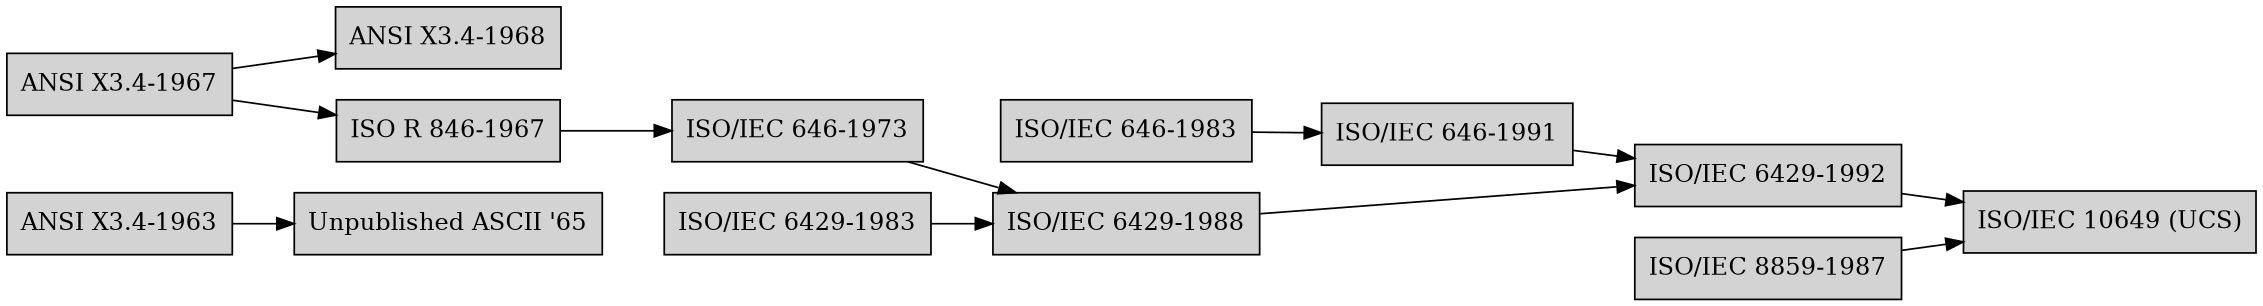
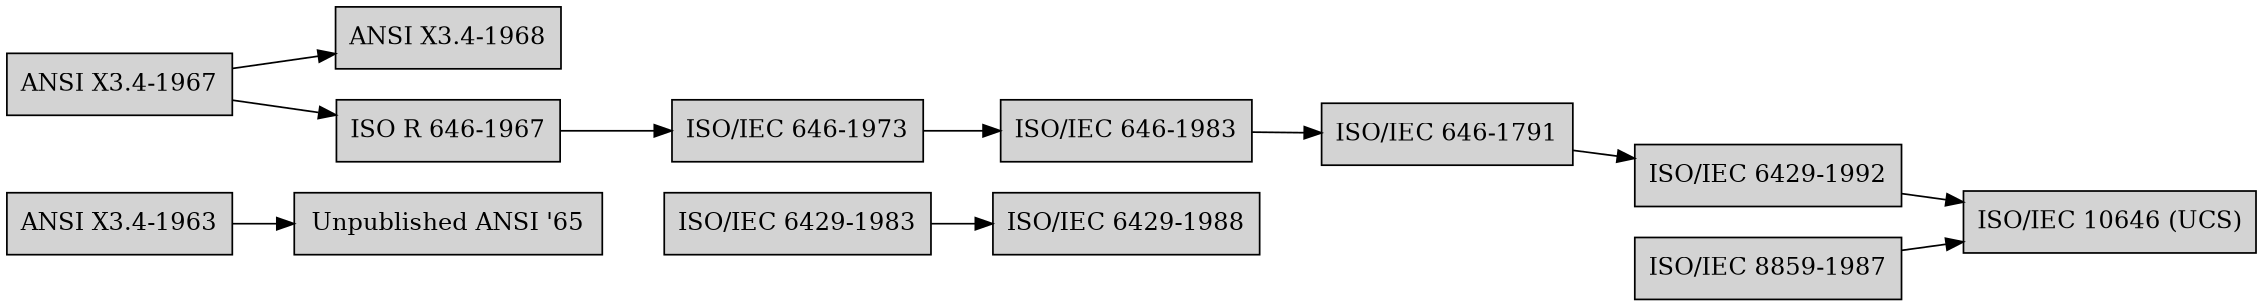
node "ISO R 846-1967": label "ISO R 846-1967" -> "ISO R 646-1967"
node "ISO/IEC 646-1991": label "ISO/IEC 646-1991" -> "ISO/IEC 646-1791"
edge "ISO/IEC 646-1973" -> "ISO/IEC 6429-1988": now "ISO/IEC 646-1973" -> "ISO/IEC 646-1983"
edge "ISO/IEC 6429-1988" -> "ISO/IEC 6429-1992": removed
node "ISO/IEC 10649 (UCS)": label "ISO/IEC 10649 (UCS)" -> "ISO/IEC 10646 (UCS)"
node "Unpublished ASCII '65": label "Unpublished ASCII '65" -> "Unpublished ANSI '65"
